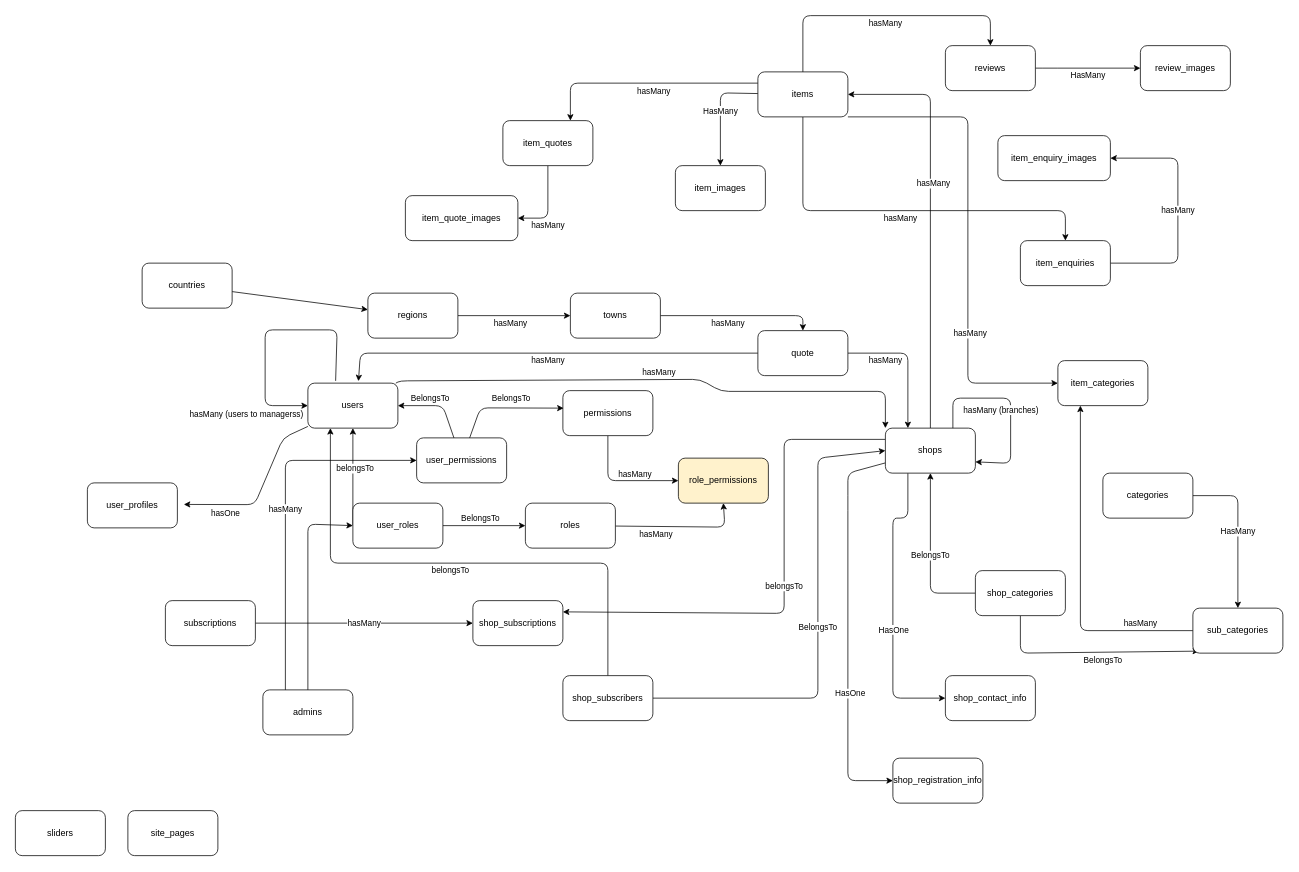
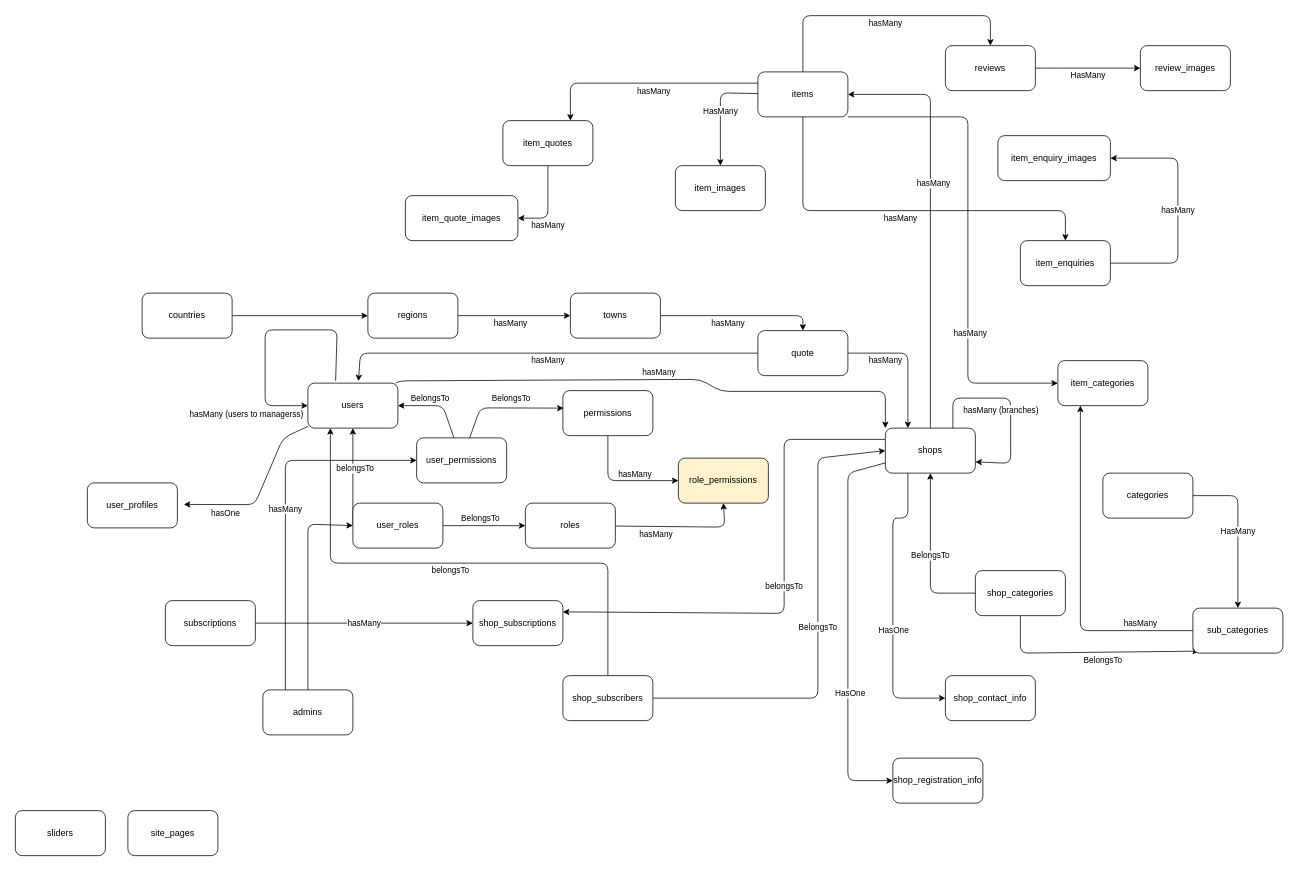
node "countries": moved (187, 285) -> (187, 315)
